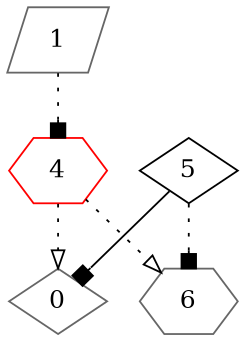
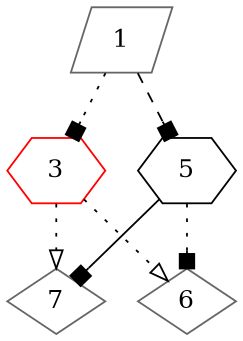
edge "1" -> "5": added
node "4": label "4" -> "3"
node "5": shape diamond -> hexagon
node "0": label "0" -> "7"
node "6": shape hexagon -> diamond
